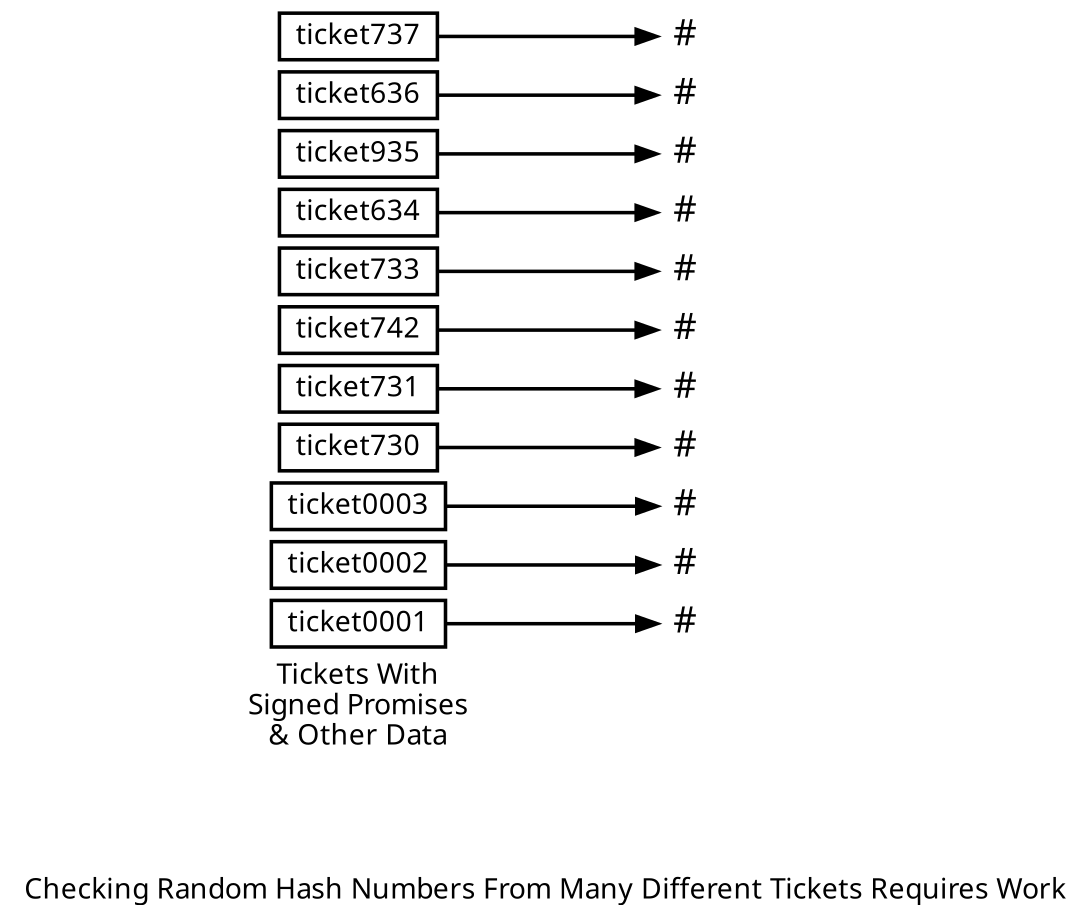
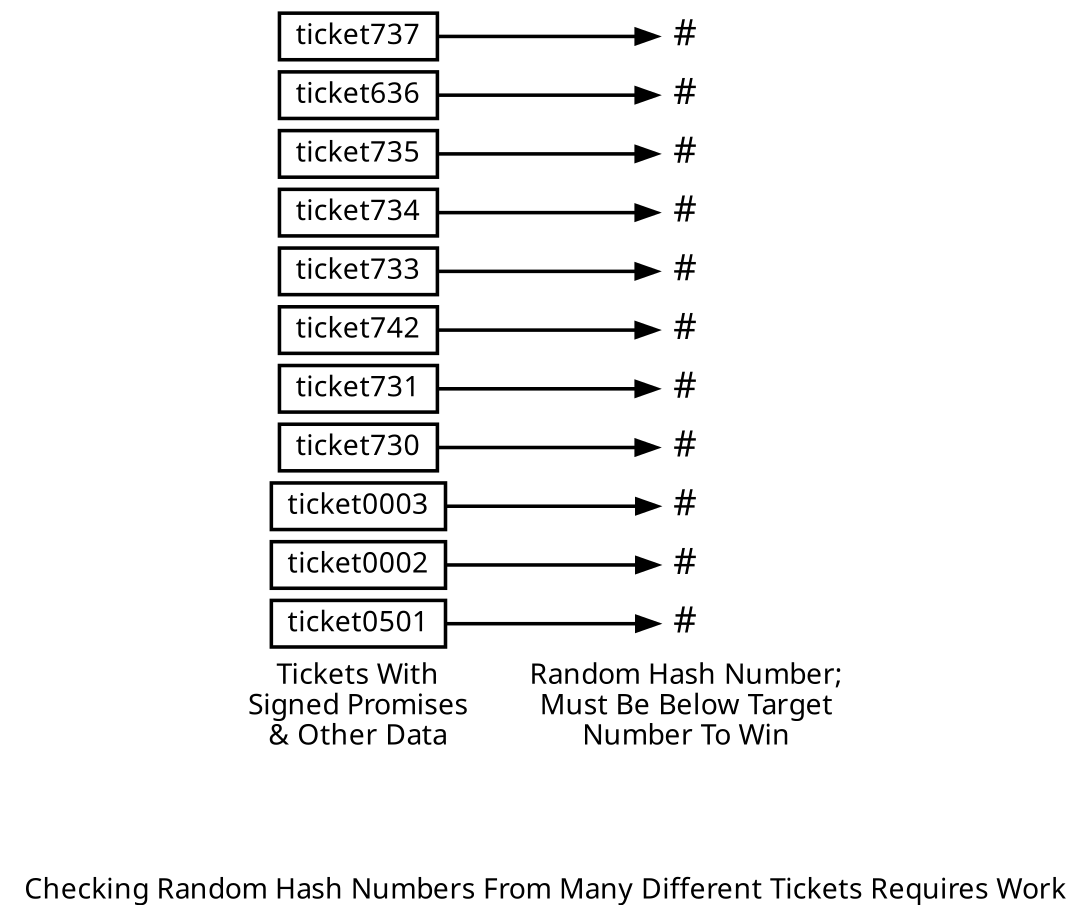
node "ticket935": label "ticket935" -> "ticket735"
node "ticket634": label "ticket634" -> "ticket734"
node "ticket0001": label "ticket0001" -> "ticket0501"
node "Random Hash Number; Must Be Below Target Number To Win": added
